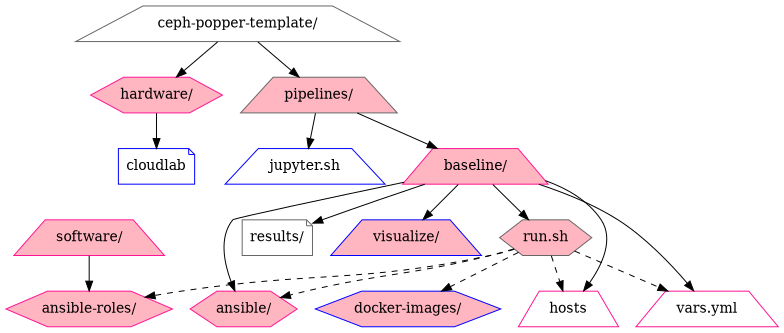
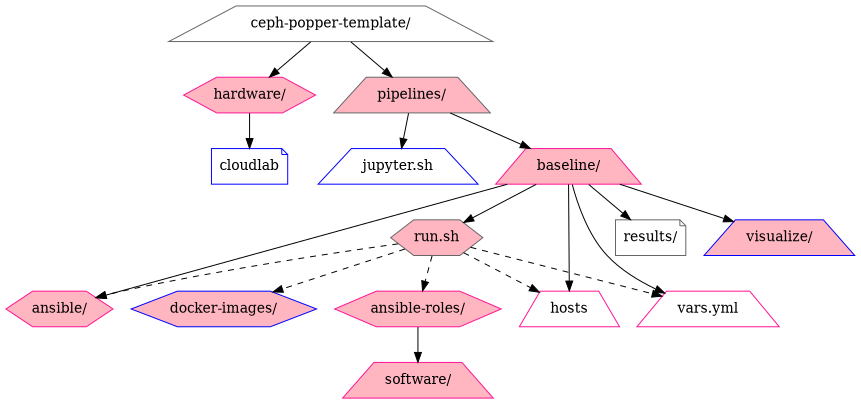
edge "software/" -> "ansible-roles/": reversed
